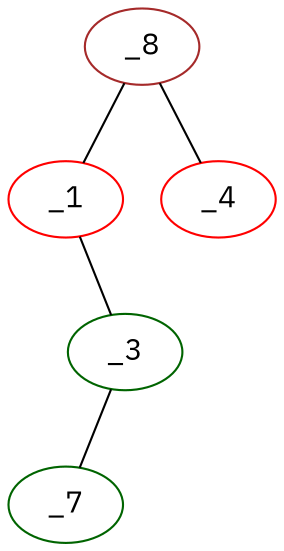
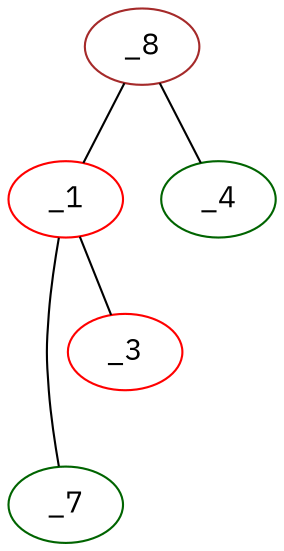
node "_4": color red -> darkgreen
node "_3": color darkgreen -> red
edge "_3" -- "_7": now "_1" -- "_7"
